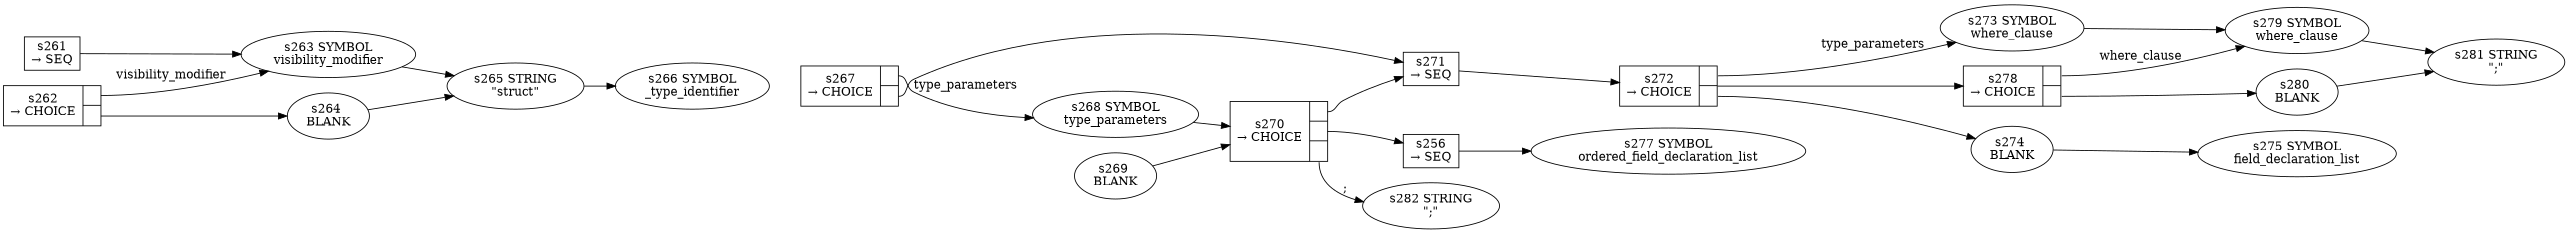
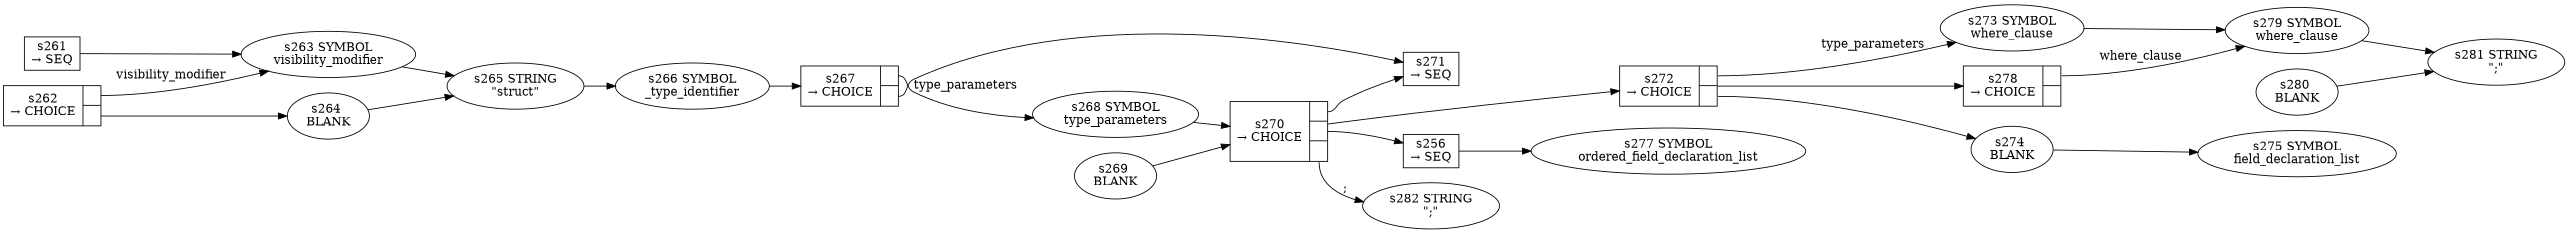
edge "s271 → SEQ" -> "s272": now "s270" -> "s272"
edge "s266 SYMBOL _type_identifier" -> "s267": added
edge "s278" -> "s280 BLANK": removed
